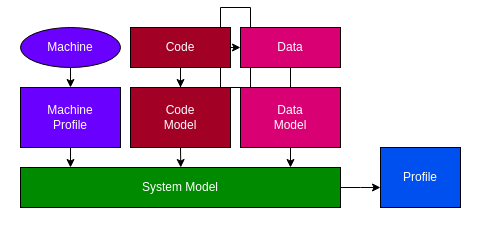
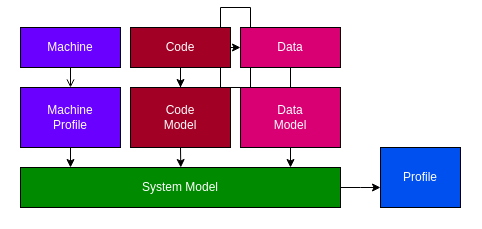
node "Machine": shape ellipse -> rectangle
edge "Machine" -> "Machine Profile": arrowhead classic -> open
